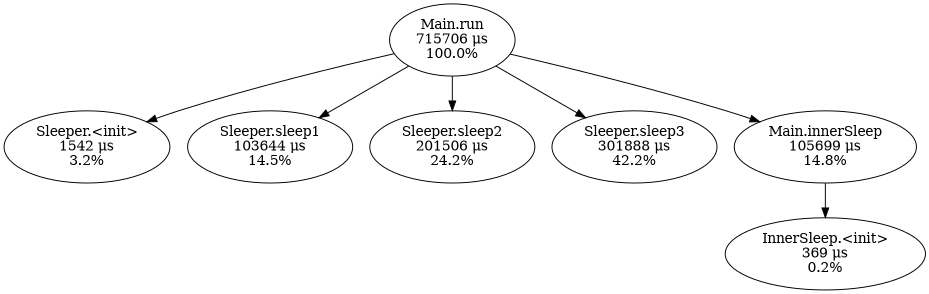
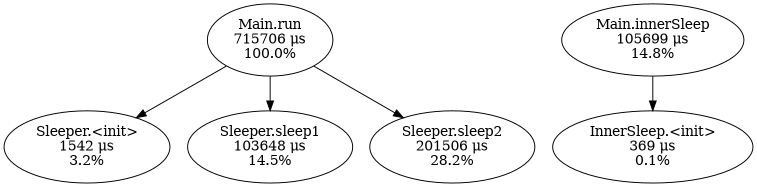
edge "Main.run 715706 μs 100.0%" -> "Main.innerSleep 105699 μs 14.8%": removed
node "Sleeper.sleep1 103644 μs 14.5%": label "Sleeper.sleep1 103644 μs 14.5%" -> "Sleeper.sleep1 103648 μs 14.5%"
node "Sleeper.sleep2 201506 μs 24.2%": label "Sleeper.sleep2 201506 μs 24.2%" -> "Sleeper.sleep2 201506 μs 28.2%"
node "Sleeper.sleep3 301888 μs 42.2%": removed
node "InnerSleep.<init> 369 μs 0.2%": label "InnerSleep.<init> 369 μs 0.2%" -> "InnerSleep.<init> 369 μs 0.1%"
